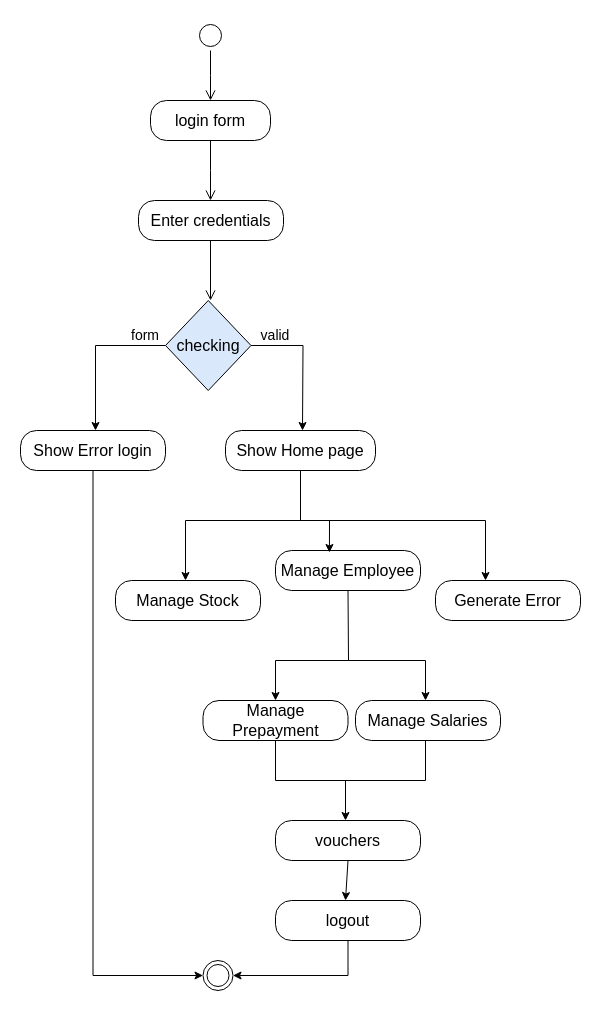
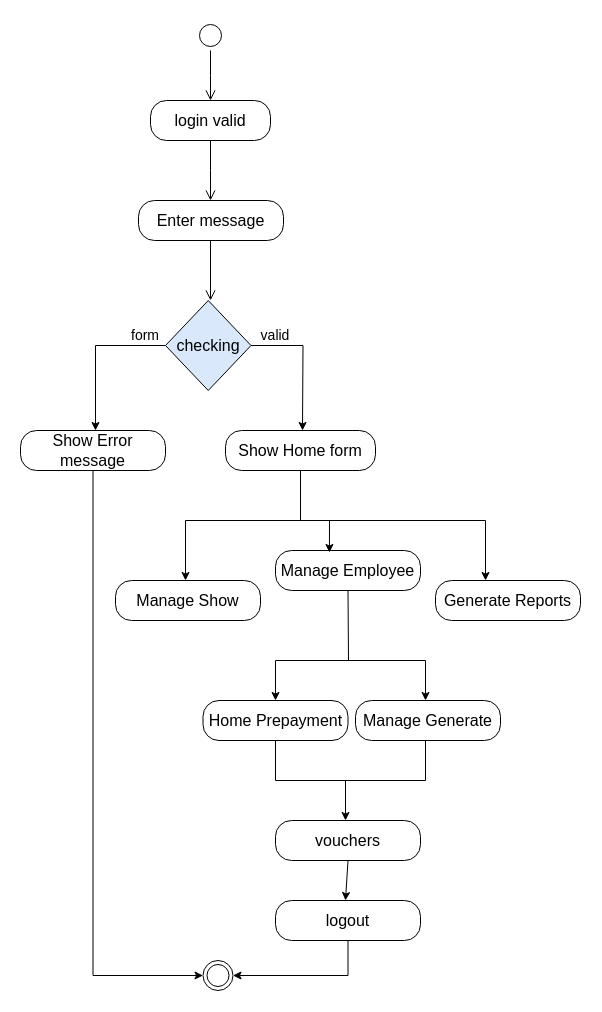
node "login form": label "login form" -> "login valid"
node "Enter credentials": label "Enter credentials" -> "Enter message"
node "Show Error login": label "Show Error login" -> "Show Error message"
node "Show Home page": label "Show Home page" -> "Show Home form"
node "Manage Stock": label "Manage Stock" -> "Manage Show"
node "Generate Error": label "Generate Error" -> "Generate Reports"
node "Manage Prepayment": label "Manage Prepayment" -> "Home Prepayment"
node "Manage Salaries": label "Manage Salaries" -> "Manage Generate"
